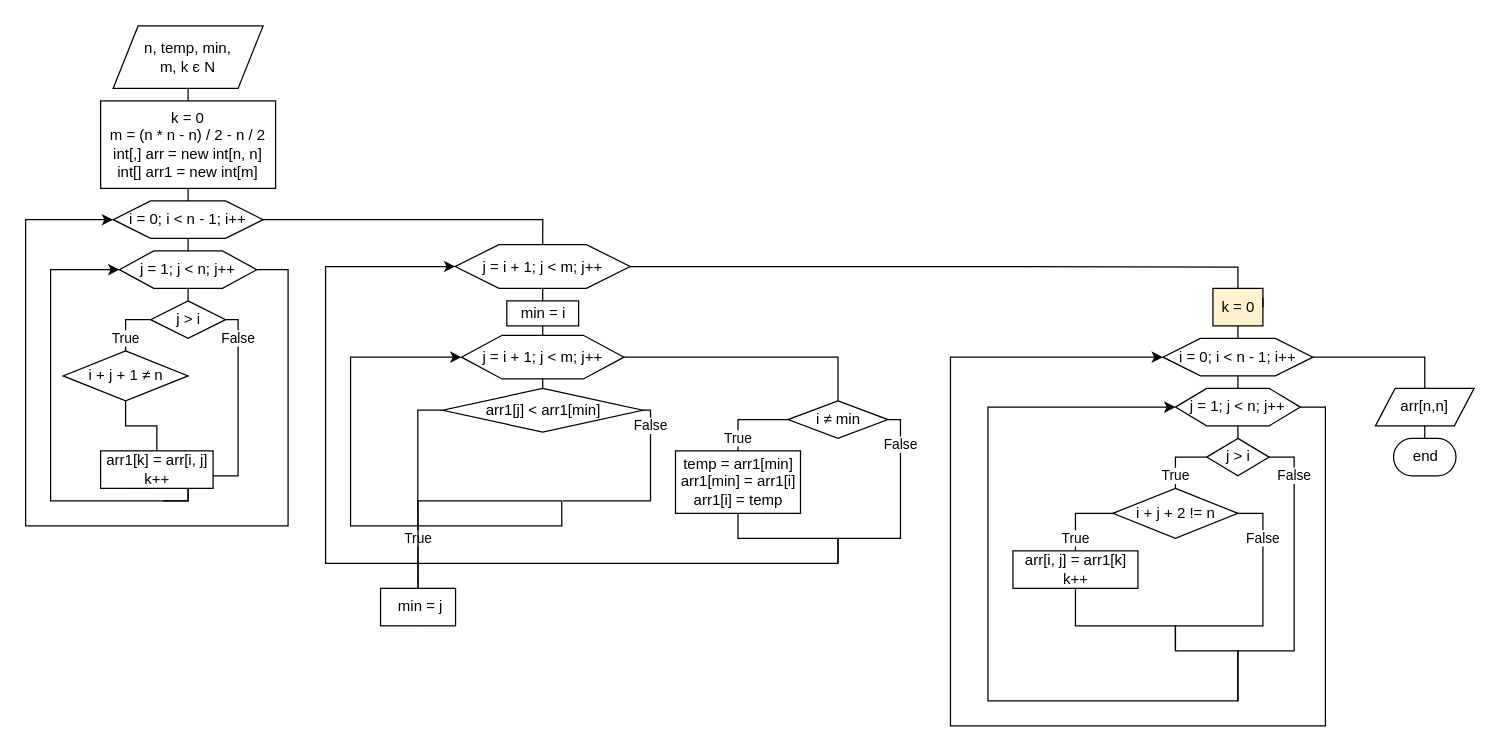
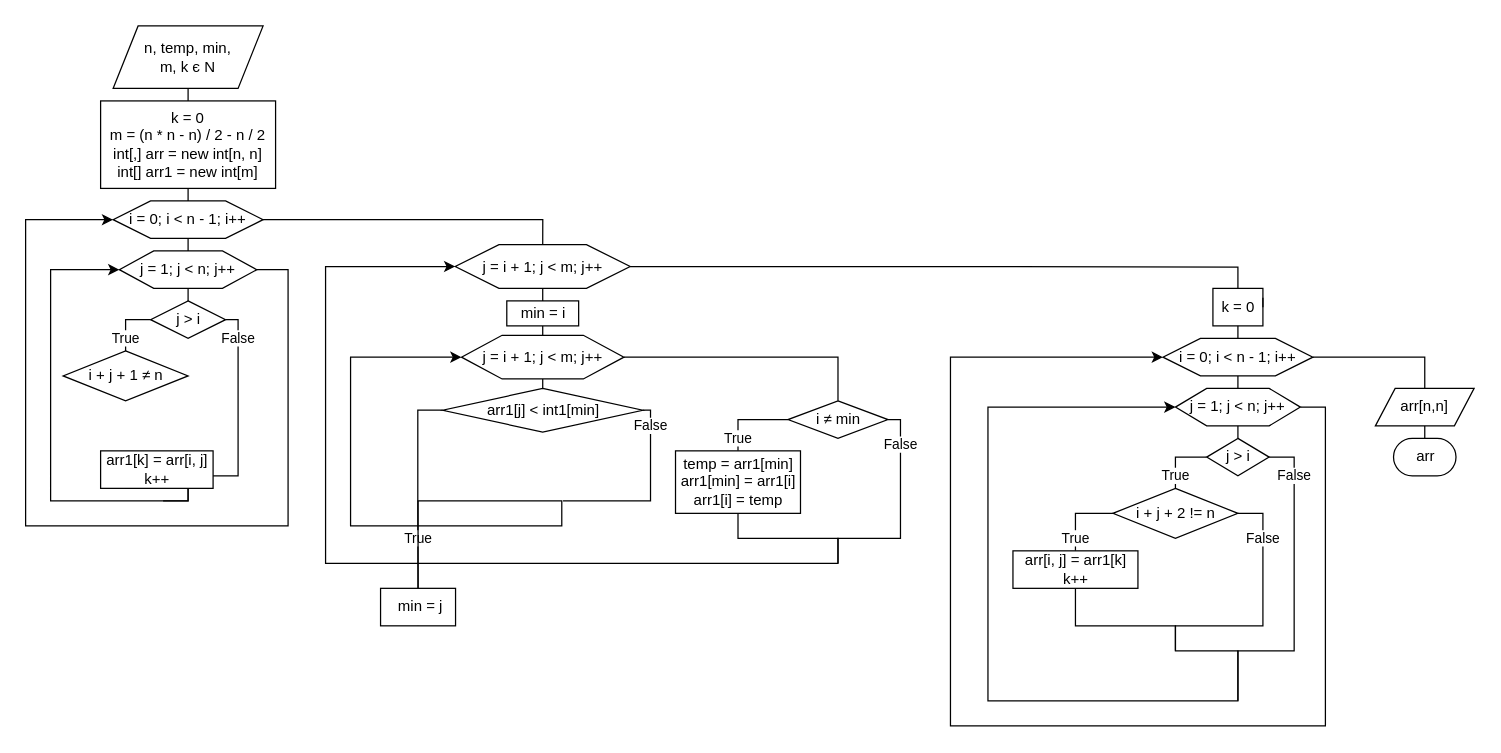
node "k = 0": fillcolor #fff2cc -> #ffffff
node "arr1[j] < arr1[min]": label "arr1[j] < arr1[min]" -> "arr1[j] < int1[min]"
edge "i + j + 1 ≠ n" -- "arr1[k] = arr[i, j] k++": removed
node "end": label "end" -> "arr"
